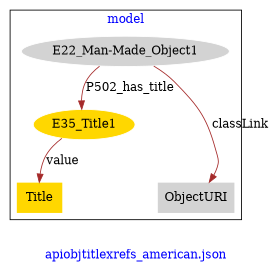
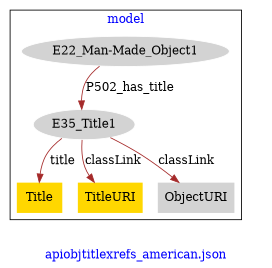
edge "E22_Man-Made_Object1" -> "ObjectURI": now "E35_Title1" -> "ObjectURI"
node "E35_Title1": fillcolor gold -> lightgray
edge "E35_Title1" -> "Title": label "value" -> "title"
node "TitleURI": added
